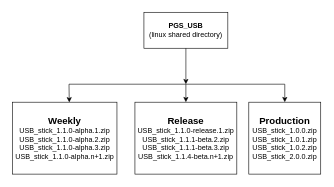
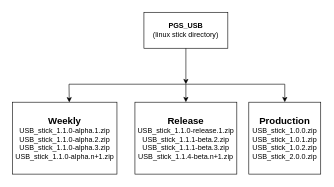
node "PGS_USB (linux shared directory)": label "PGS_USB (linux shared directory)" -> "PGS_USB (linux stick directory)"
